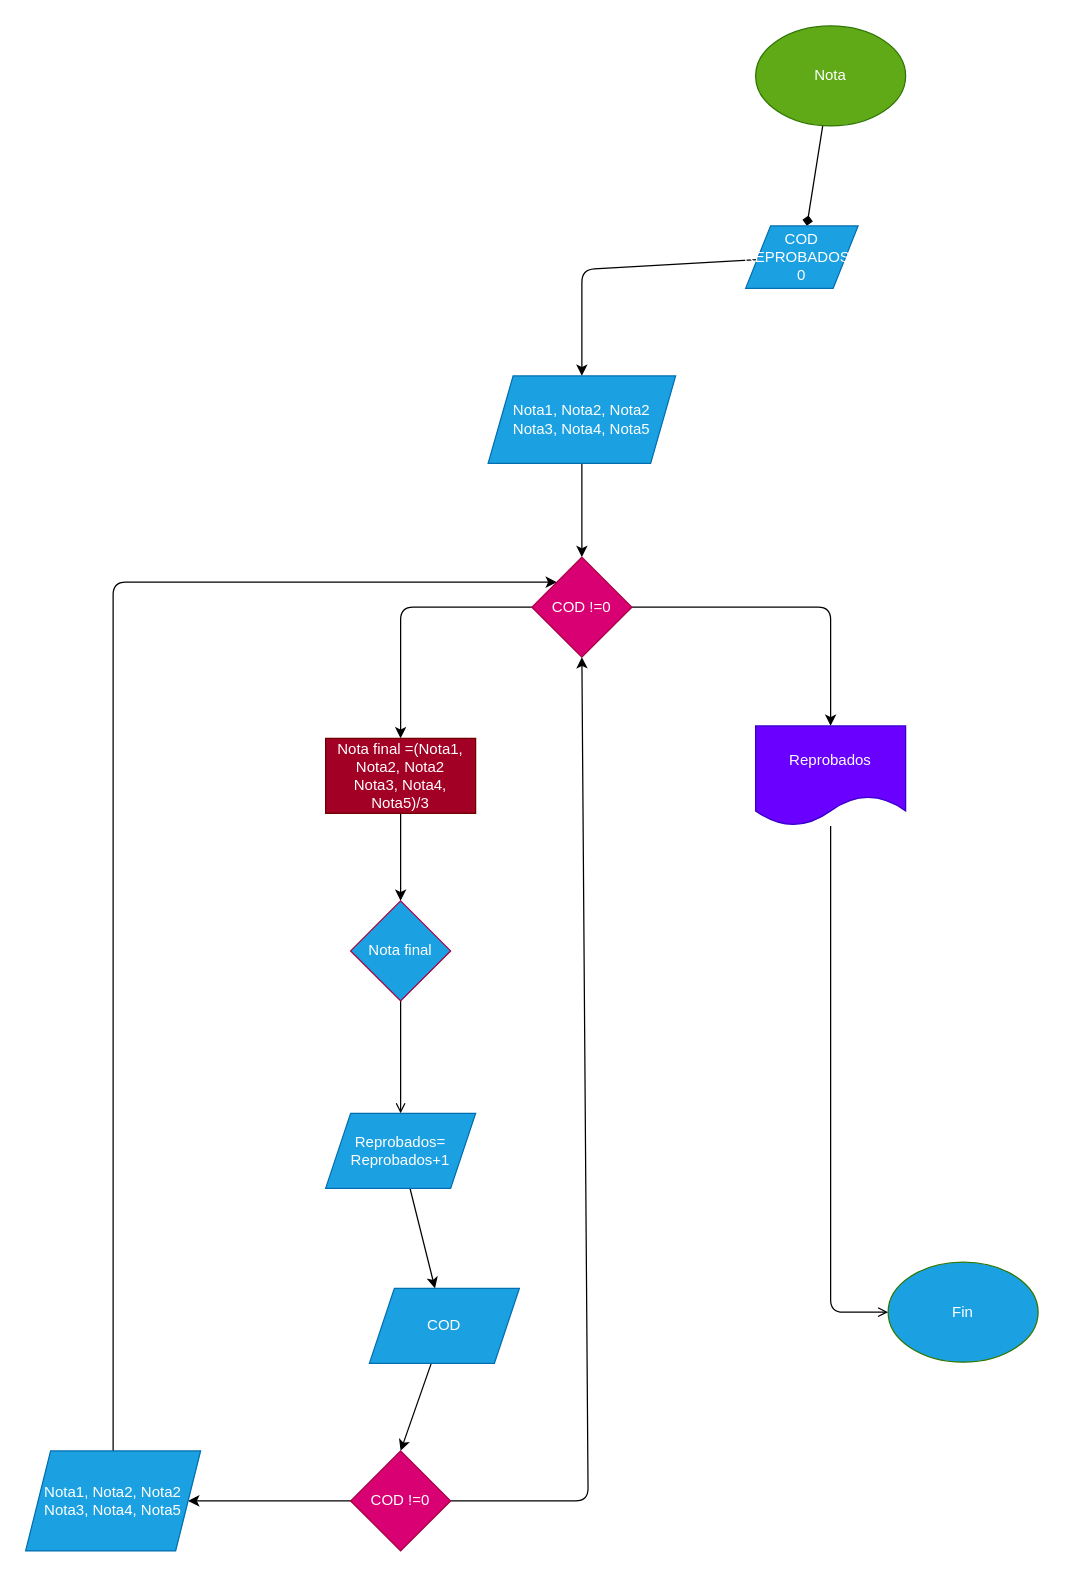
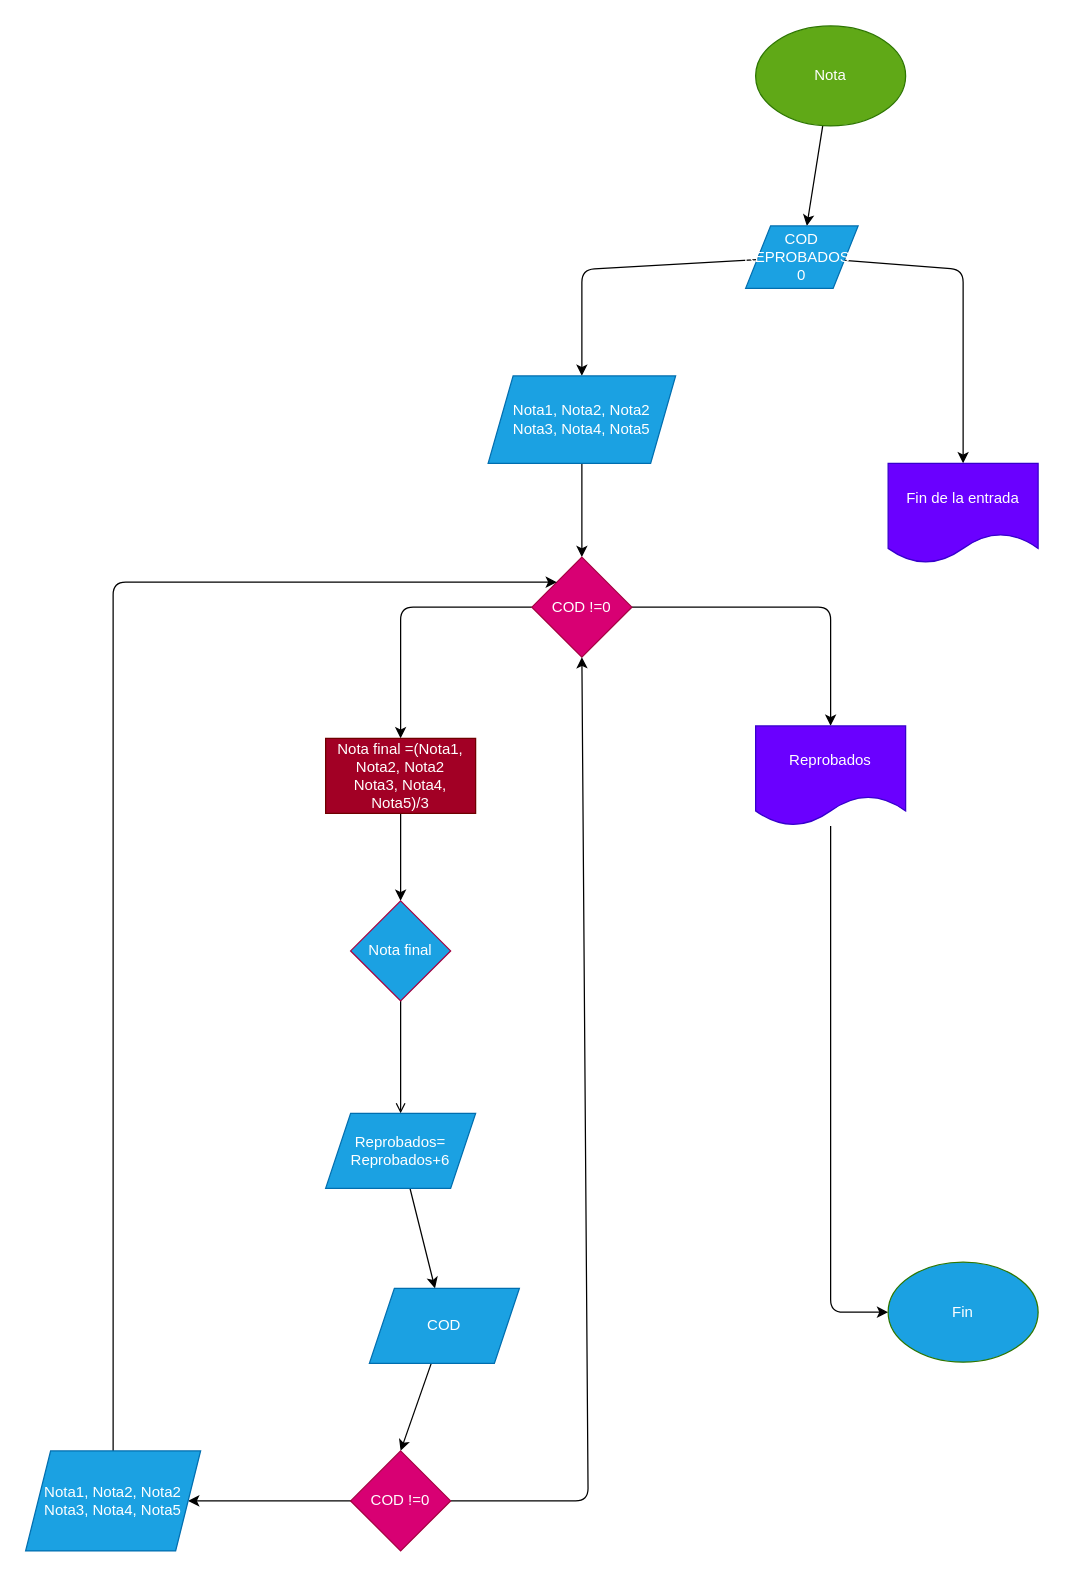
edge "Nota" -> "COD REPROBADOS= 0": arrowhead diamond -> classic
edge "COD REPROBADOS= 0" -> "Fin de la entrada": added
node "Fin de la entrada": added
node "Reprobados= Reprobados+1": label "Reprobados= Reprobados+1" -> "Reprobados= Reprobados+6"
edge "Reprobados" -> "Fin": arrowhead open -> classic
